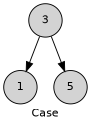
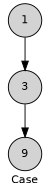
edge "3" -> "1": reversed
node "5": label "5" -> "9"
